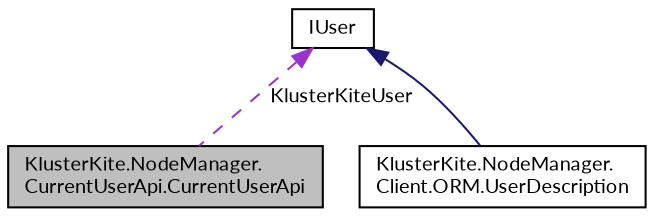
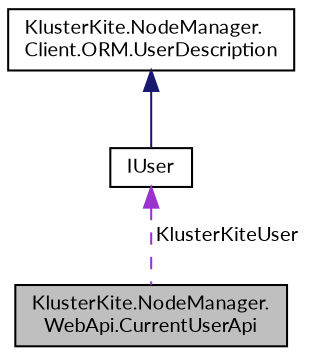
edge "KlusterKite.NodeManager. Client.ORM.UserDescription" -> "IUser": reversed
node "KlusterKite.NodeManager. CurrentUserApi.CurrentUserApi": label "KlusterKite.NodeManager. CurrentUserApi.CurrentUserApi" -> "KlusterKite.NodeManager. WebApi.CurrentUserApi"
